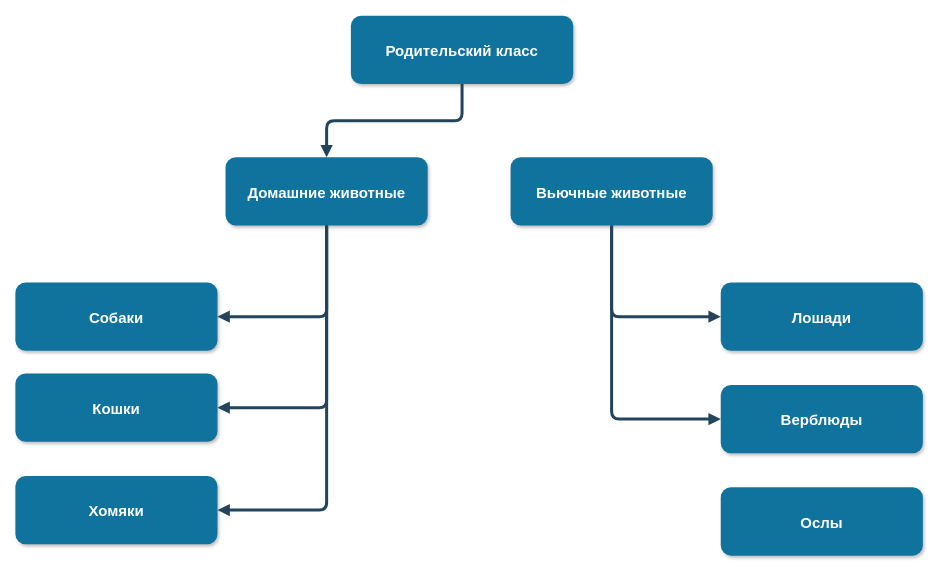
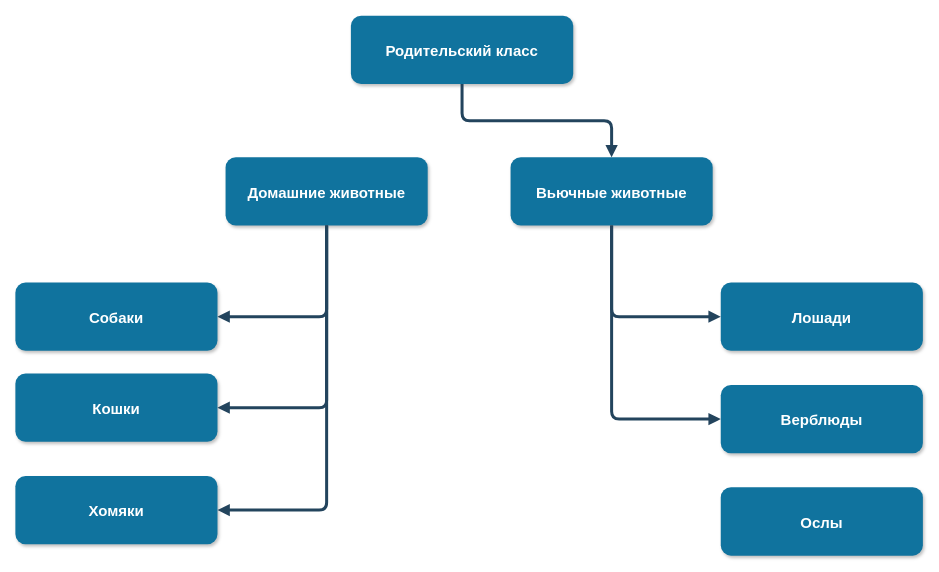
edge "Родительский класс" -> "Домашние животные": now "Родительский класс" -> "Вьючные животные"
